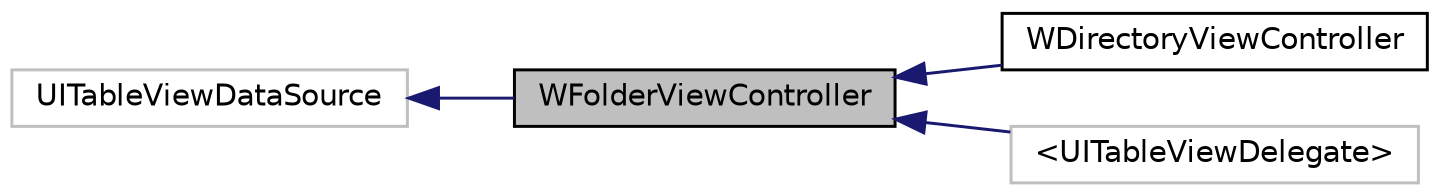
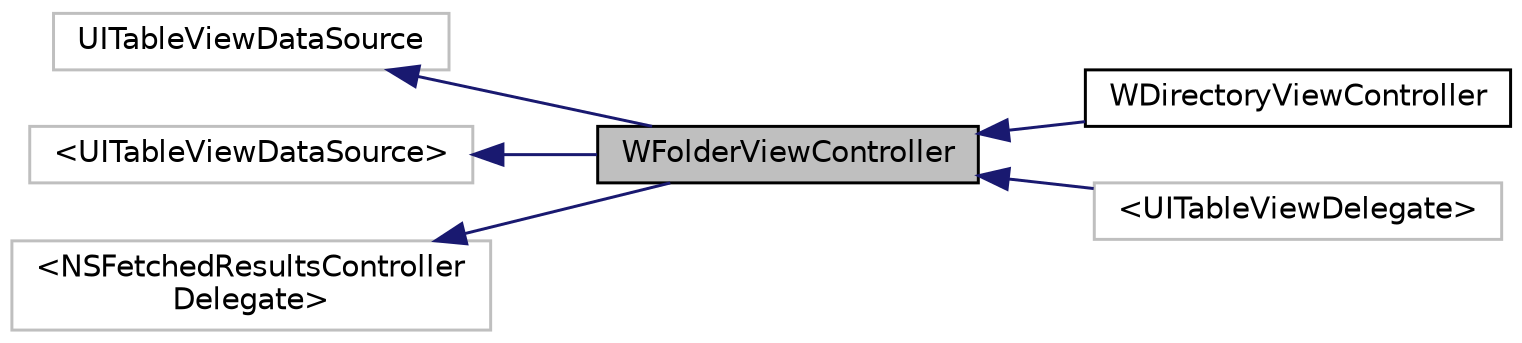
node "<UITableViewDataSource>": added
node "<NSFetchedResultsController Delegate>": added
